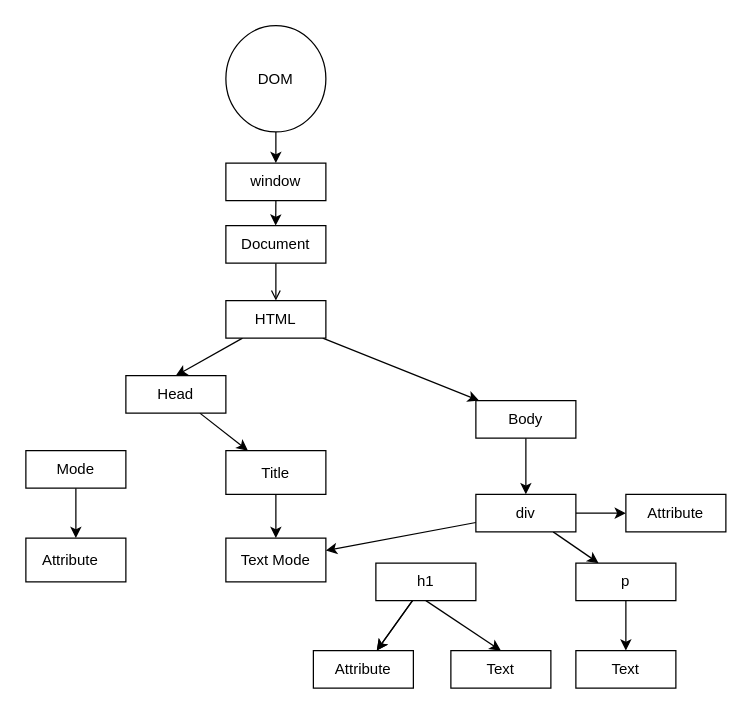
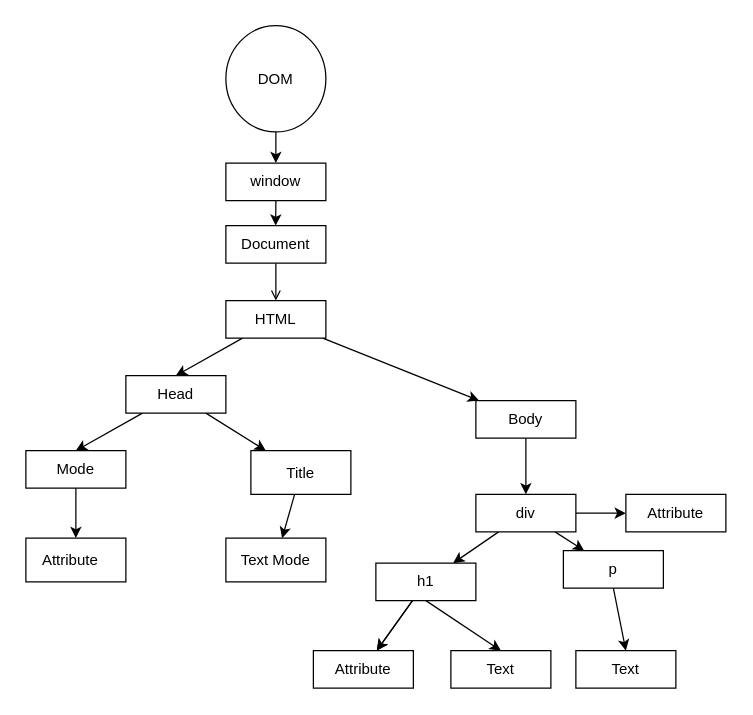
edge "Head" -> "Mode": added
node "Title": moved (276, 473) -> (301, 473)
edge "div" -> "Text Mode": now "div" -> "h1"
node "p": moved (626, 582) -> (613, 569)
